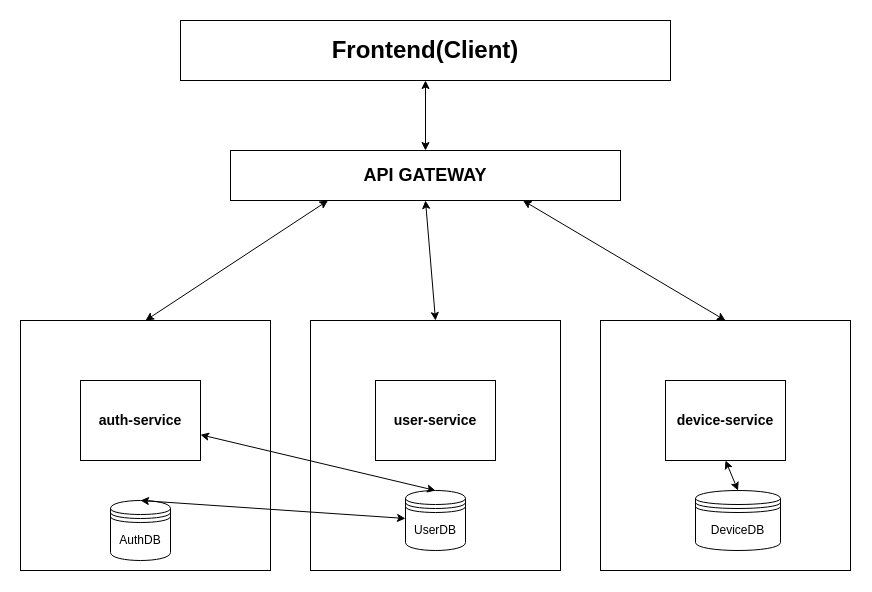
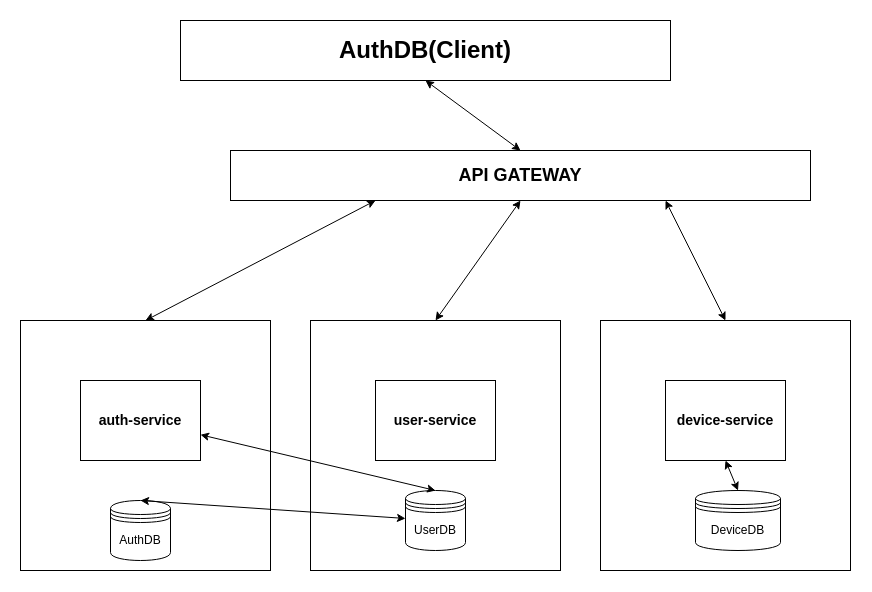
node "Frontend(Client)": label "Frontend(Client)" -> "AuthDB(Client)"
node "API GATEWAY": size 390x50 -> 580x50
